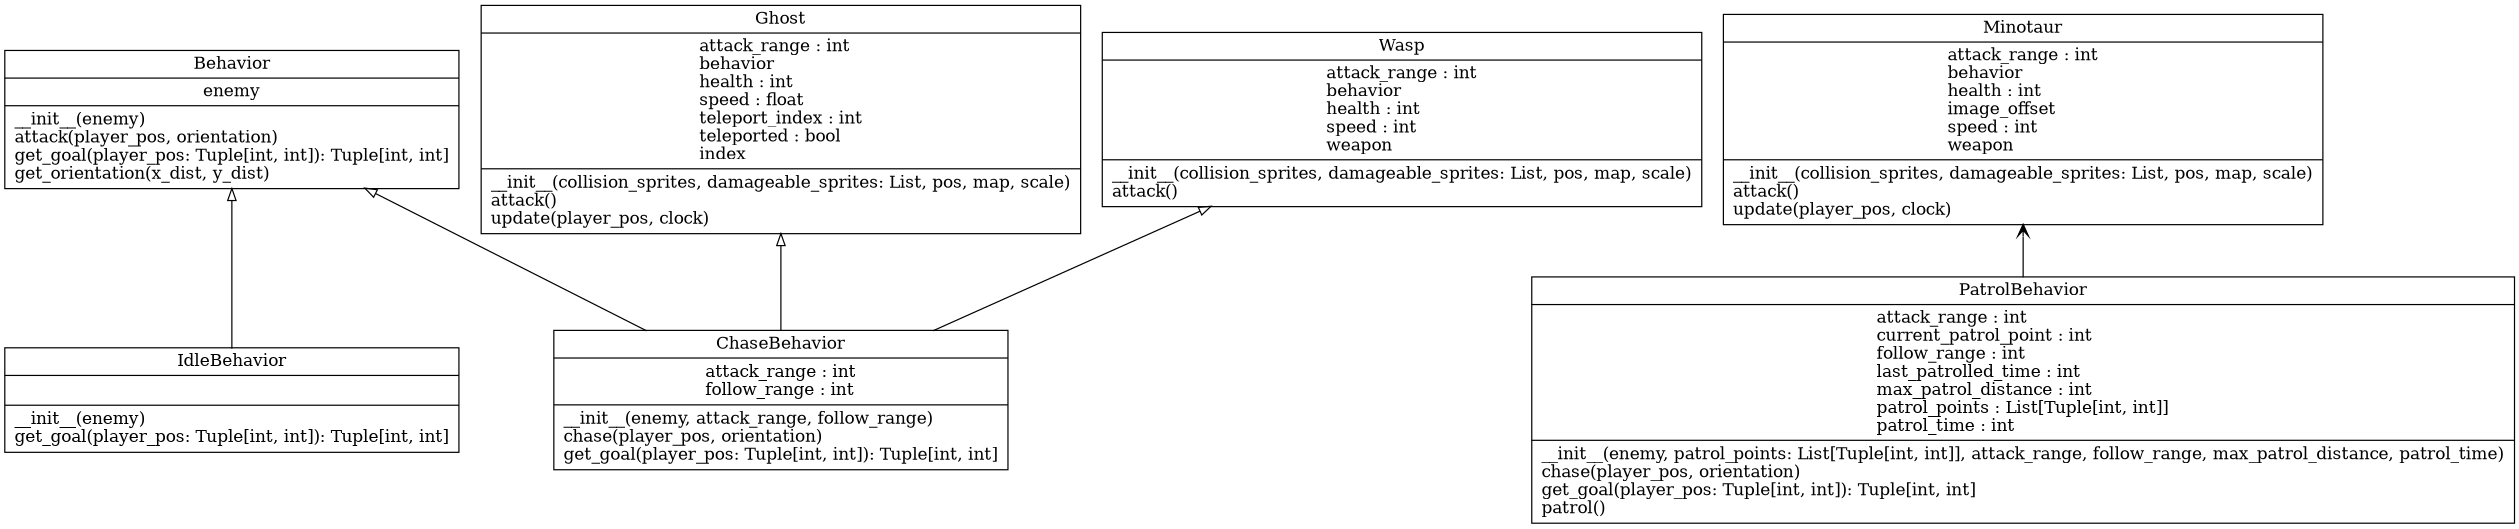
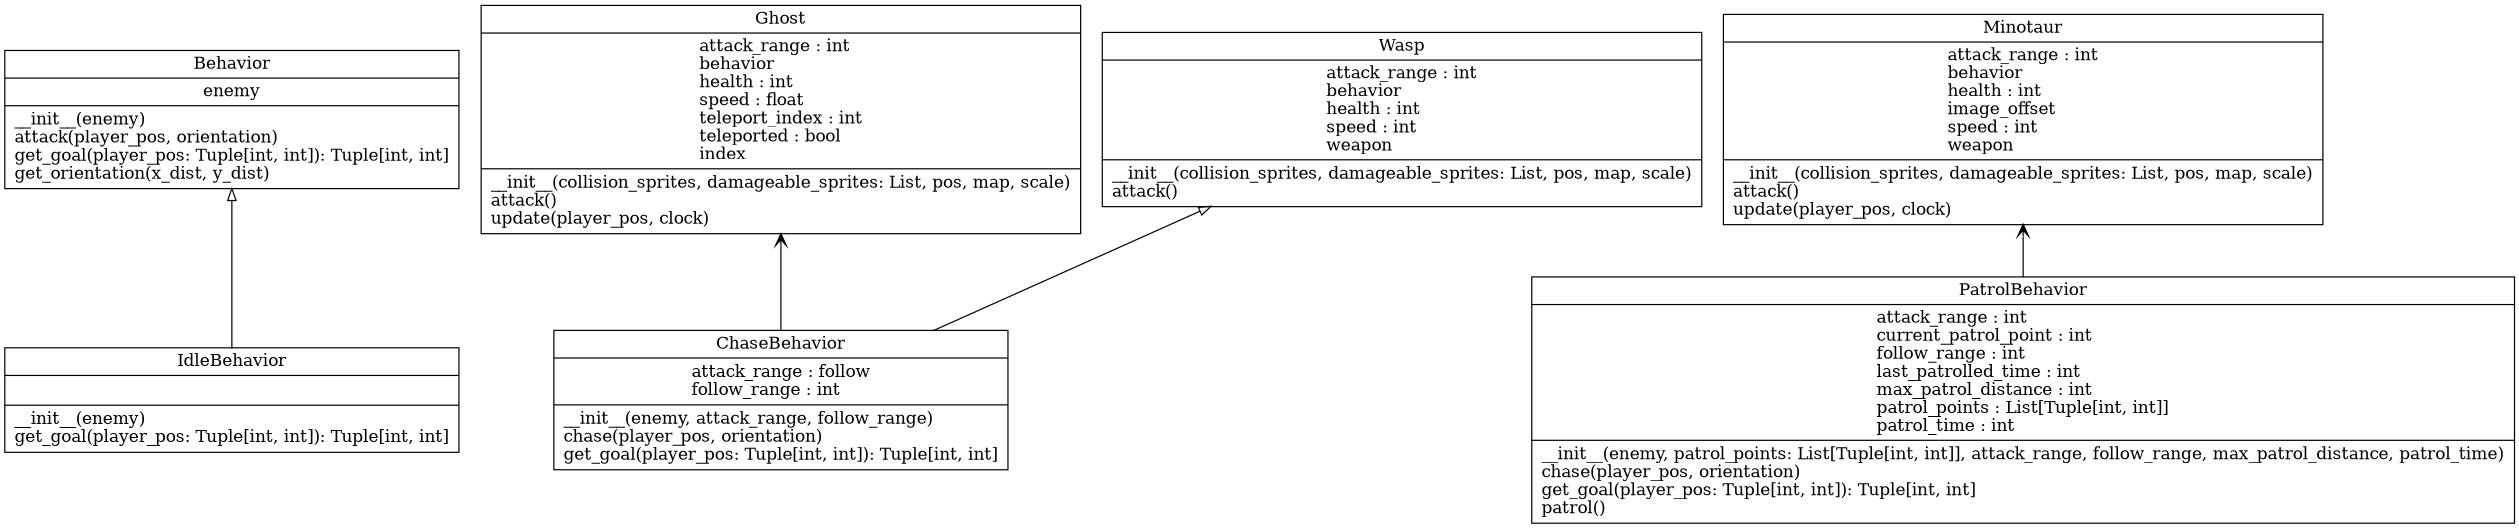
edge "ChaseBehavior" -> "Behavior": removed
edge "ChaseBehavior" -> "Ghost": arrowhead empty -> open
node "ChaseBehavior": text "attack_range : int" -> "attack_range : follow"
